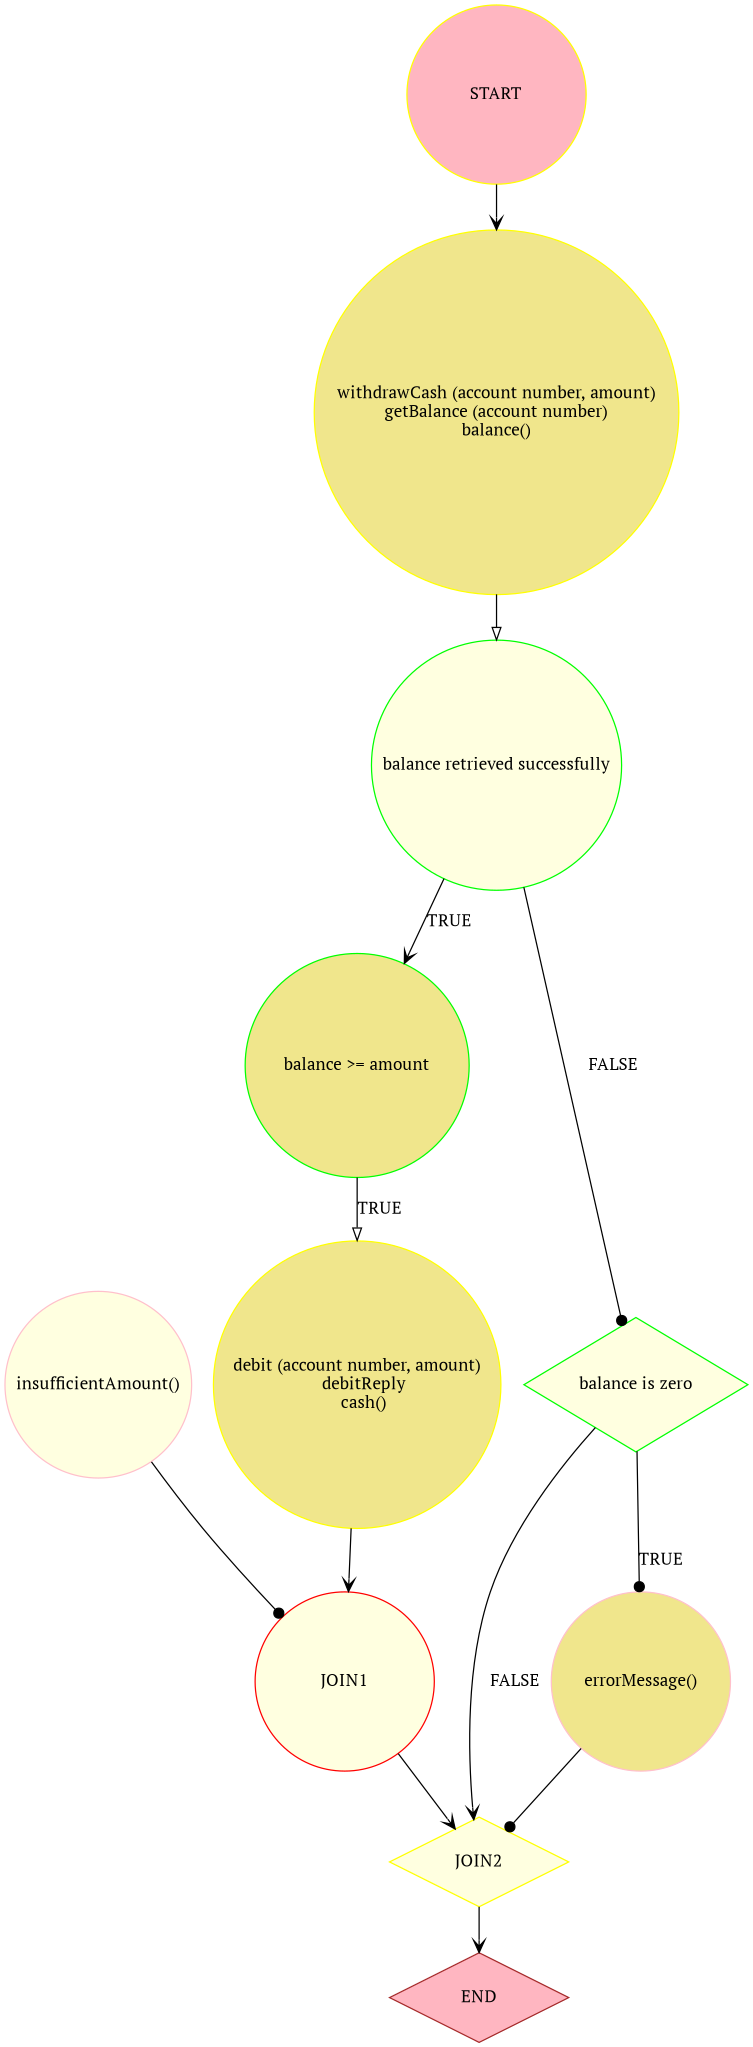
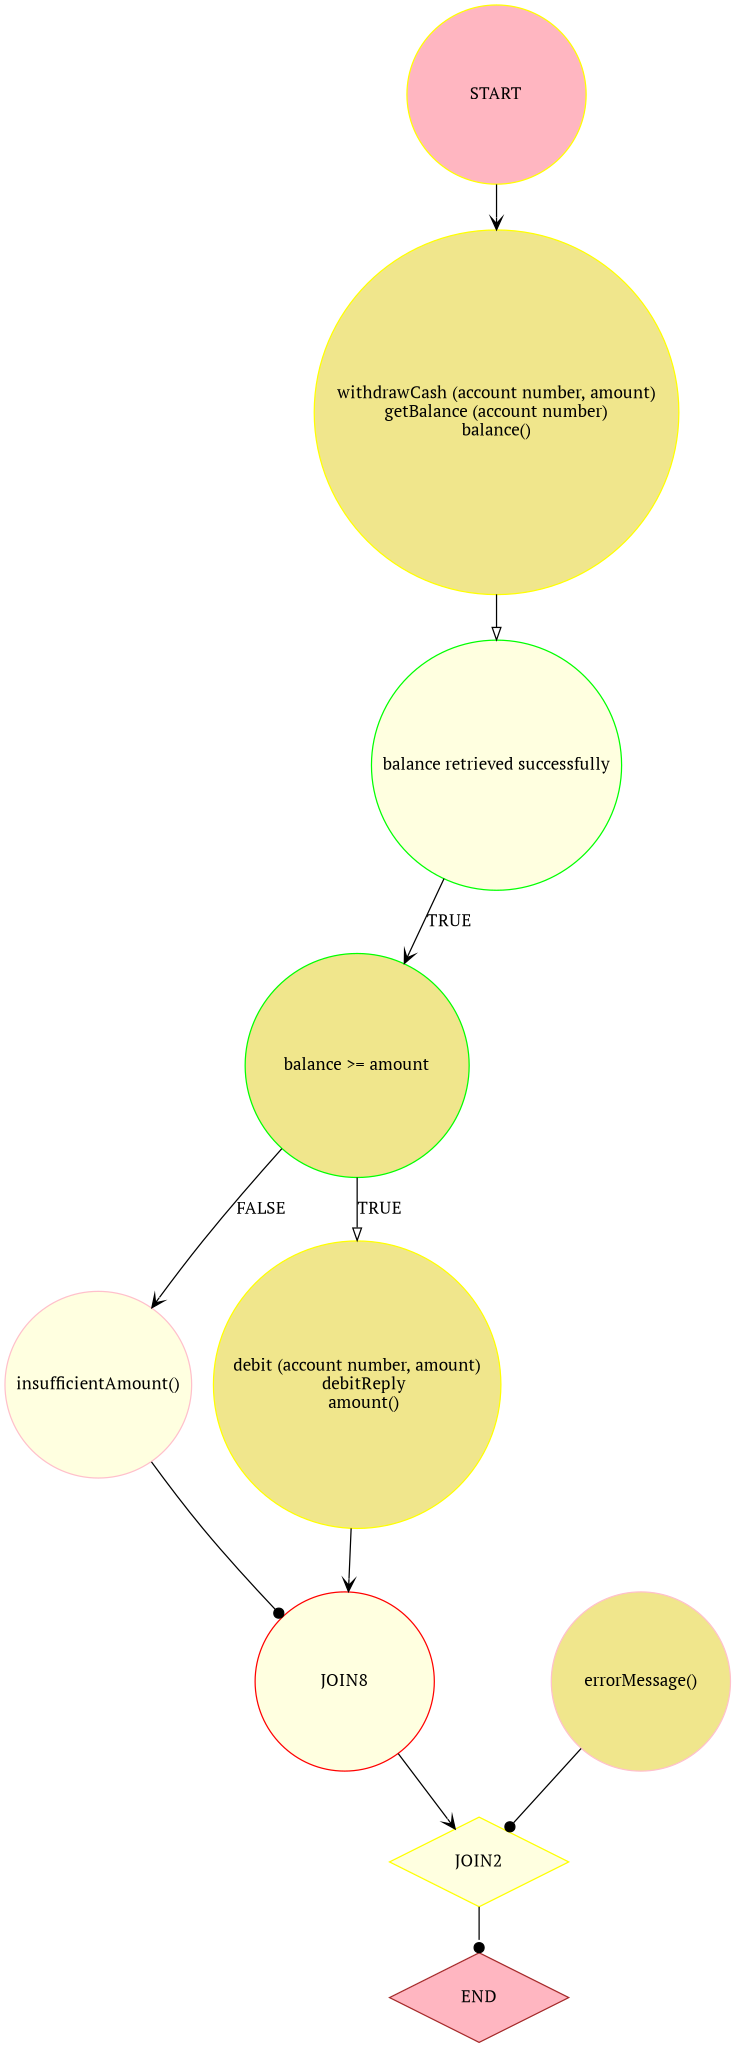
edge "balance >= amount" -> "insufficientAmount()": added, label "FALSE"
node "debit (account number, amount) debitReply cash()": label "debit (account number, amount) debitReply cash()" -> "debit (account number, amount) debitReply amount()"
node "balance is zero": removed
node "JOIN1": label "JOIN1" -> "JOIN8"
edge "JOIN2" -> "END": arrowhead vee -> dot
